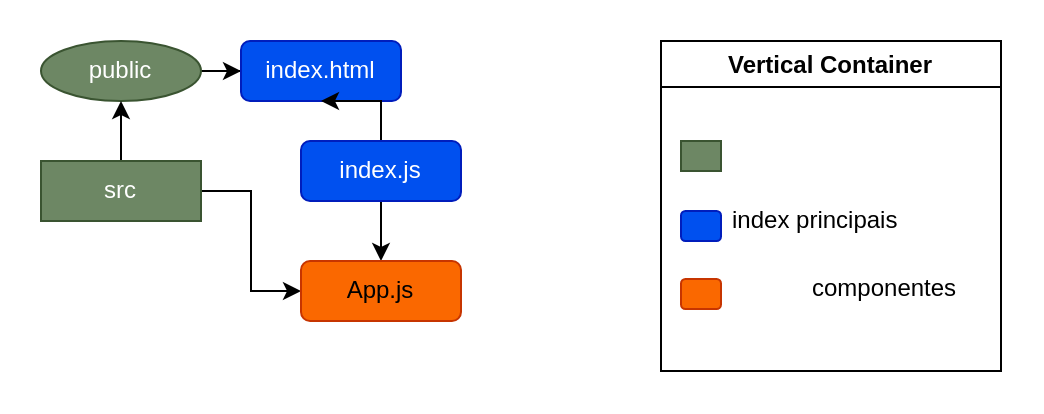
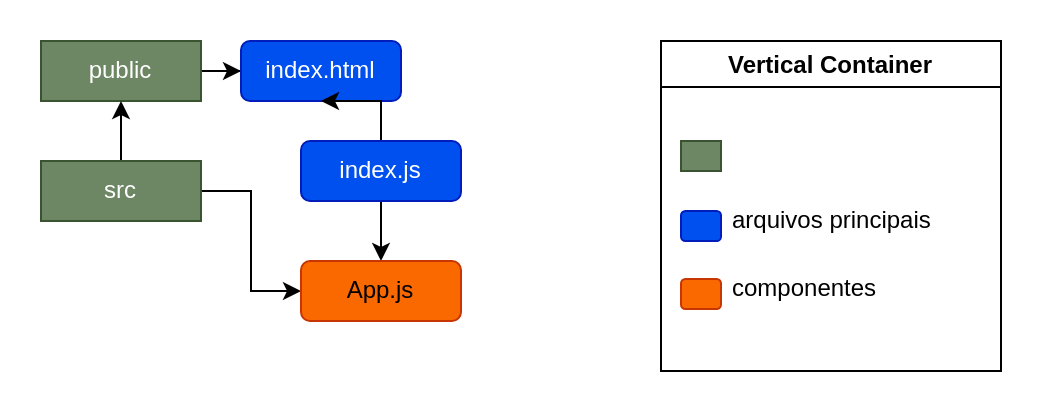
node "public": shape ellipse -> rectangle
node "index principais": label "index principais" -> "arquivos principais"
node "componentes": moved (899, 289) -> (819, 289)
